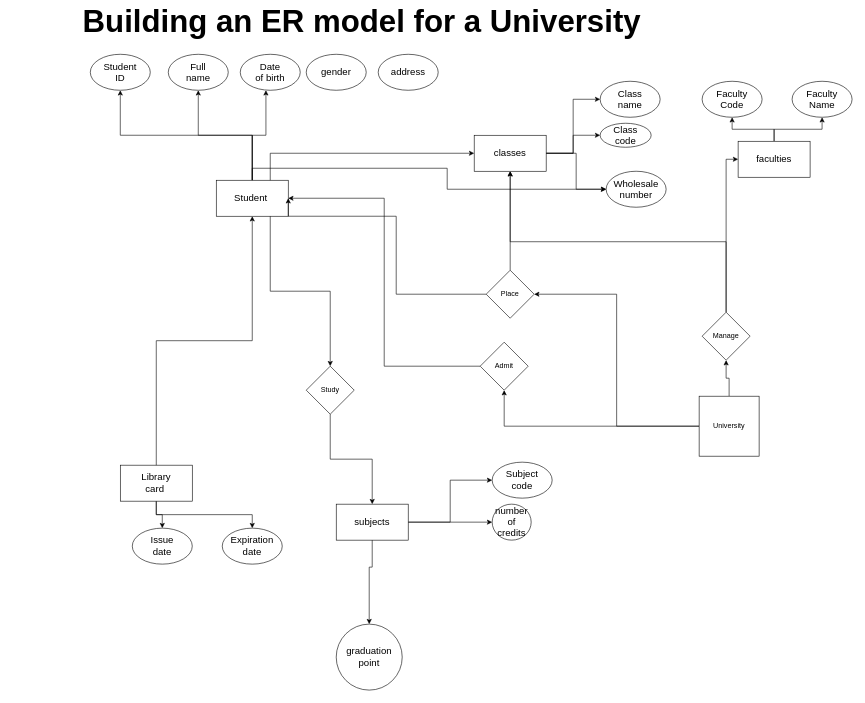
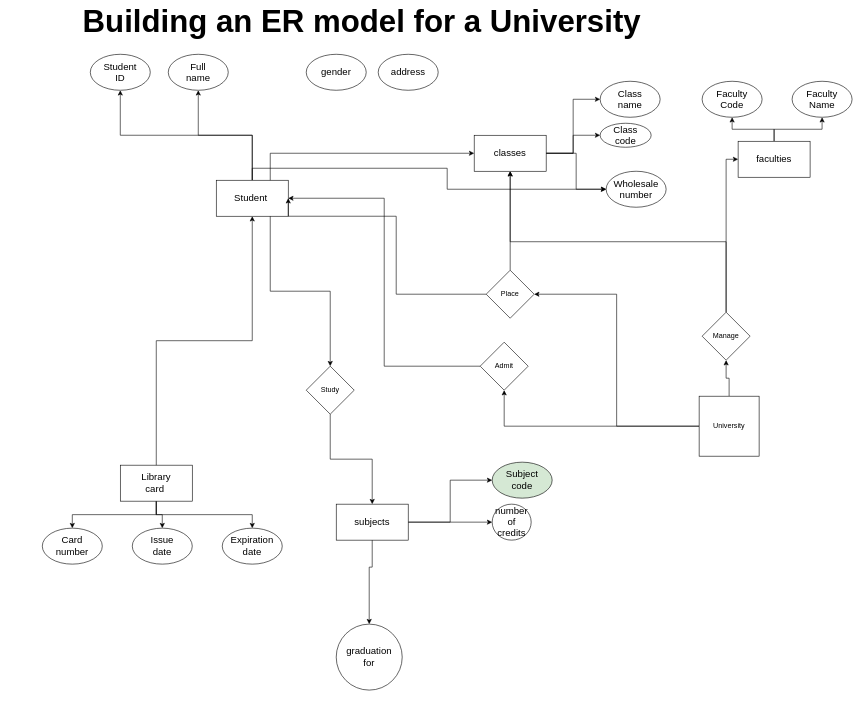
node "Date of birth": removed
edge "Student" -> "Date of birth": removed
node "Subject code": fillcolor #ffffff -> #d5e8d4
edge "Library card" -> "Card number": added
node "Card number": added
node "graduation point": label "graduation point" -> "graduation for"
